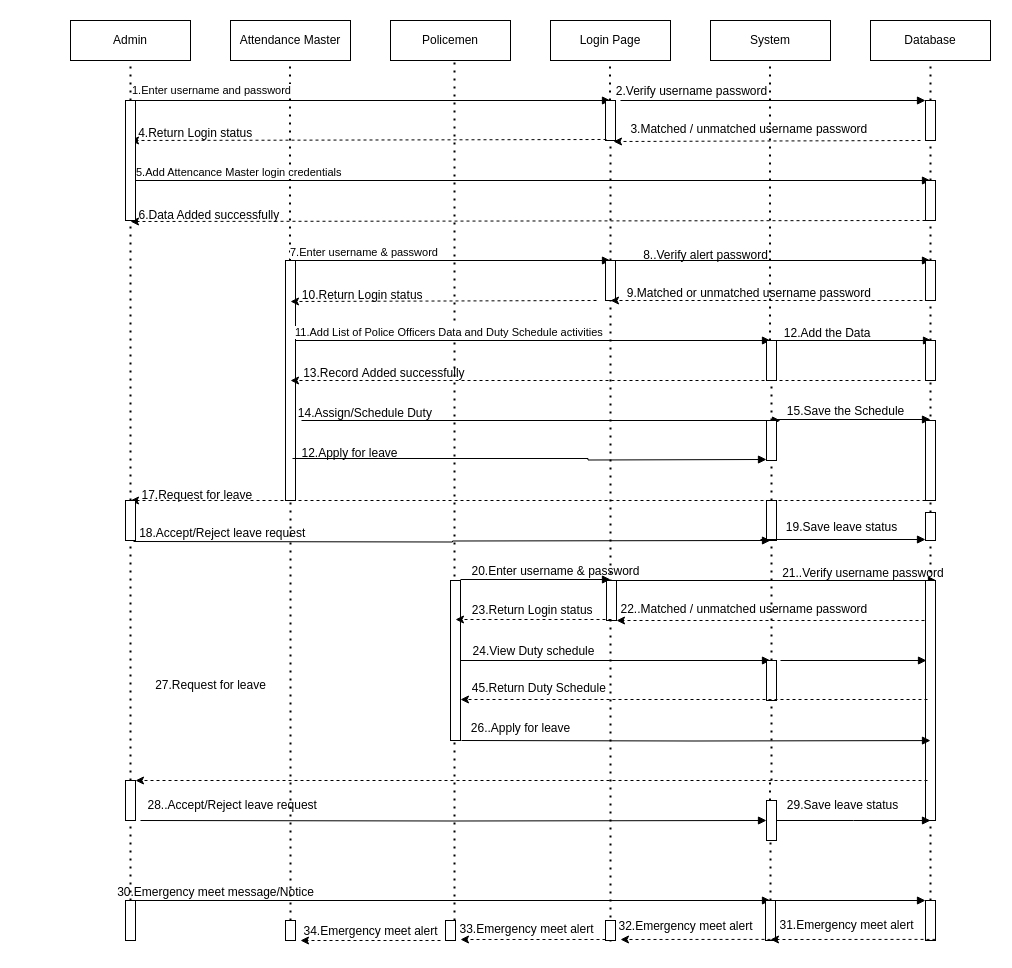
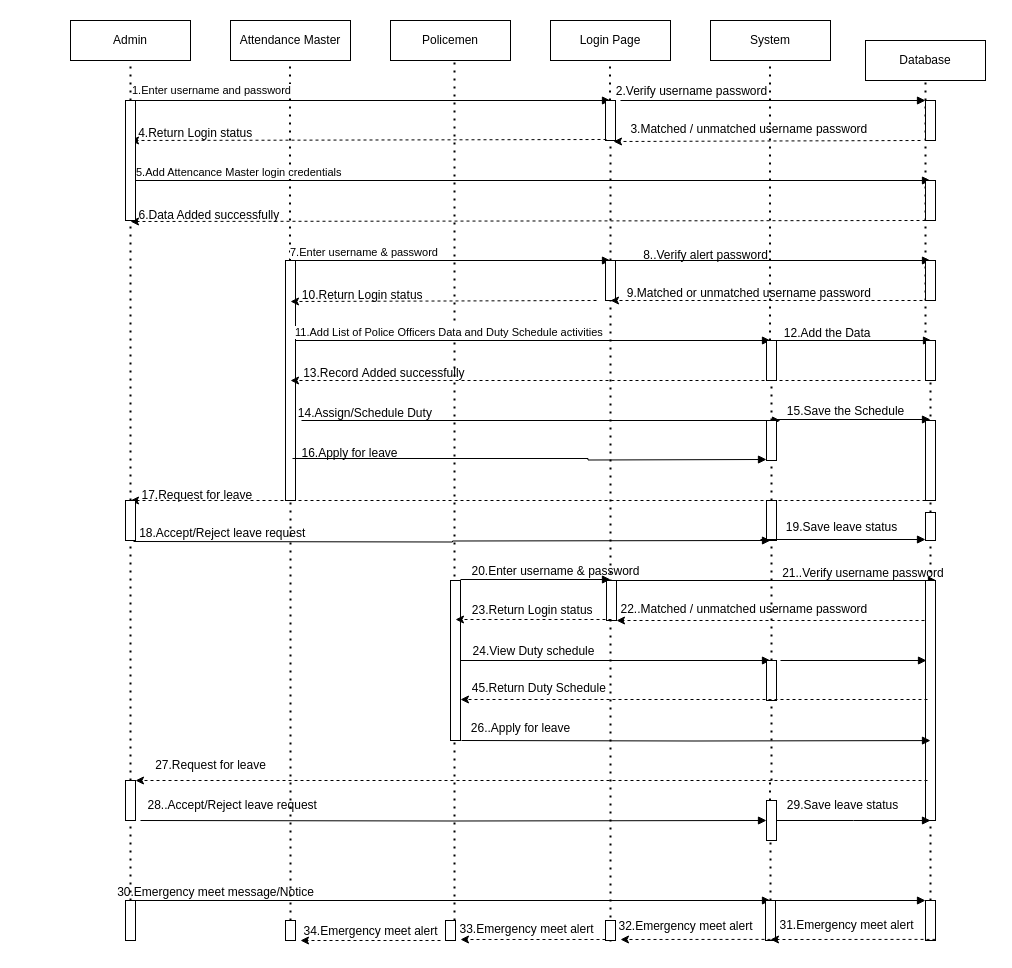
node "Database": moved (931, 41) -> (926, 61)
node "12.Apply for leave": label "12.Apply for leave" -> "16.Apply for leave"
node "27.Request for leave": moved (211, 686) -> (211, 766)
